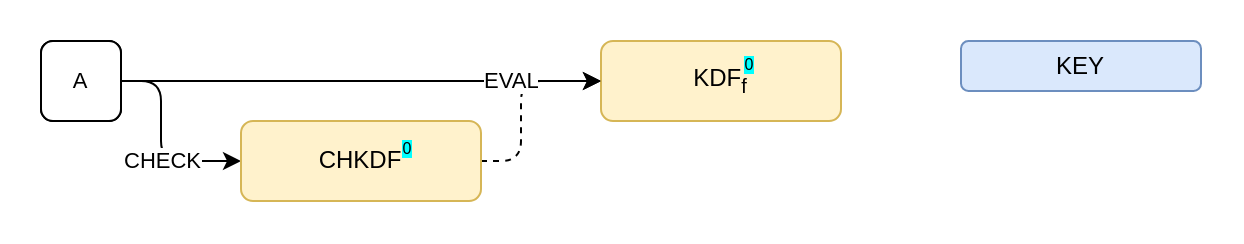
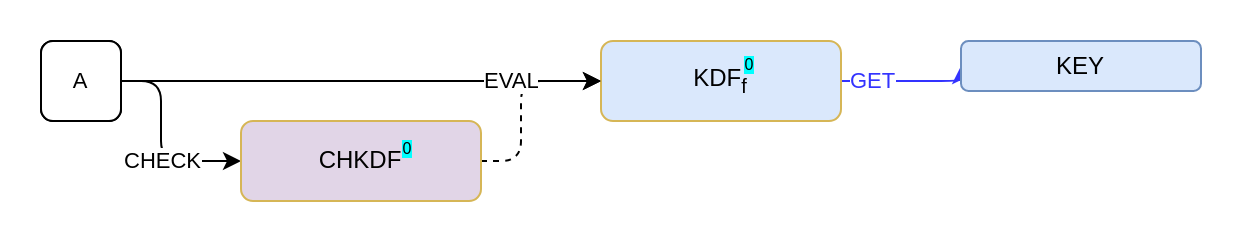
node "KDFf": fillcolor #fff2cc -> #dae8fc
edge "KDFf" -> "KEY": added, label "GET"
node "CHKDF": fillcolor #fff2cc -> #e1d5e7
